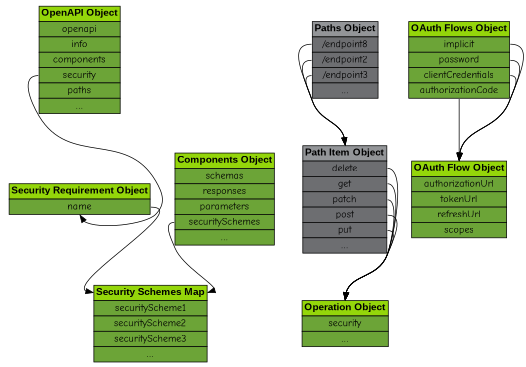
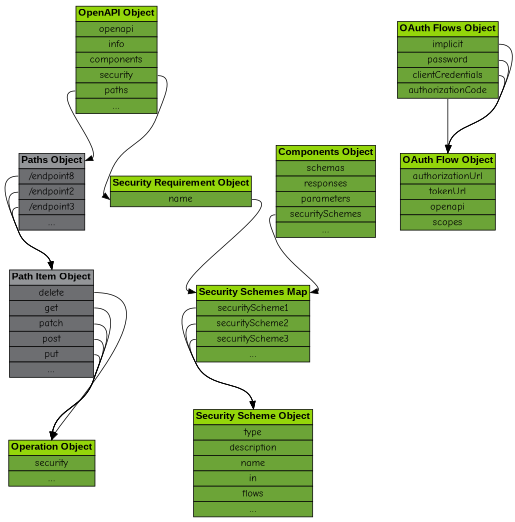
edge "OpenAPI Object" -> "Paths Object": added
node "OAuth Flow Object": text "refreshUrl" -> "openapi"
node "Security Scheme Object": added
